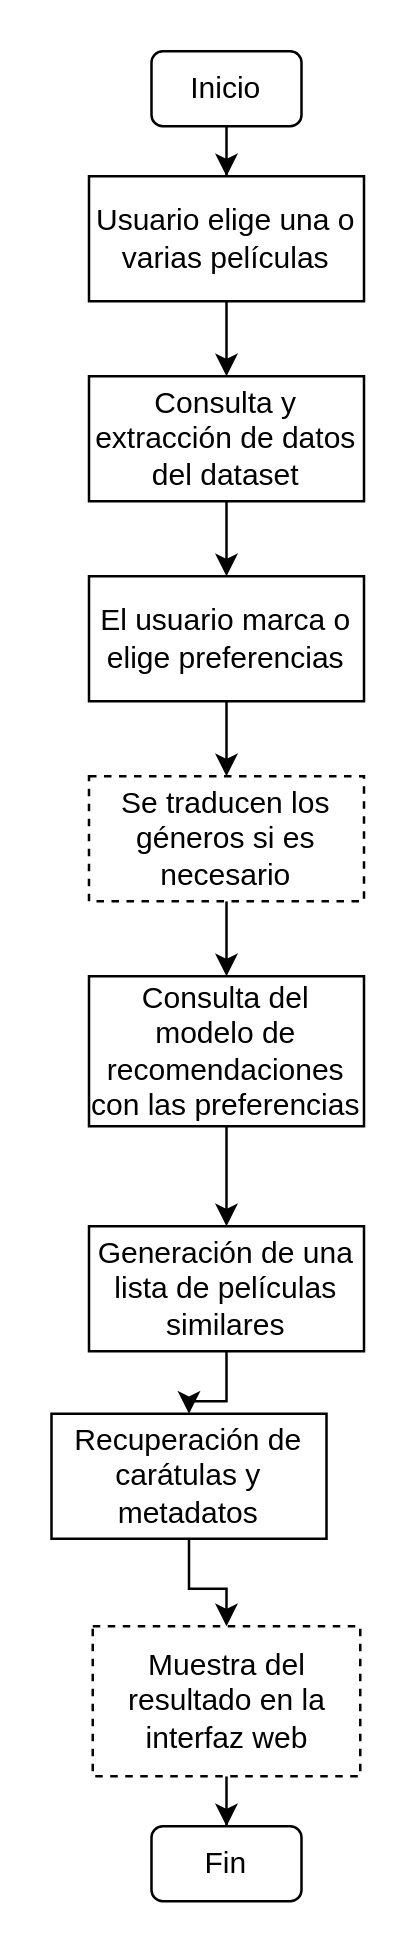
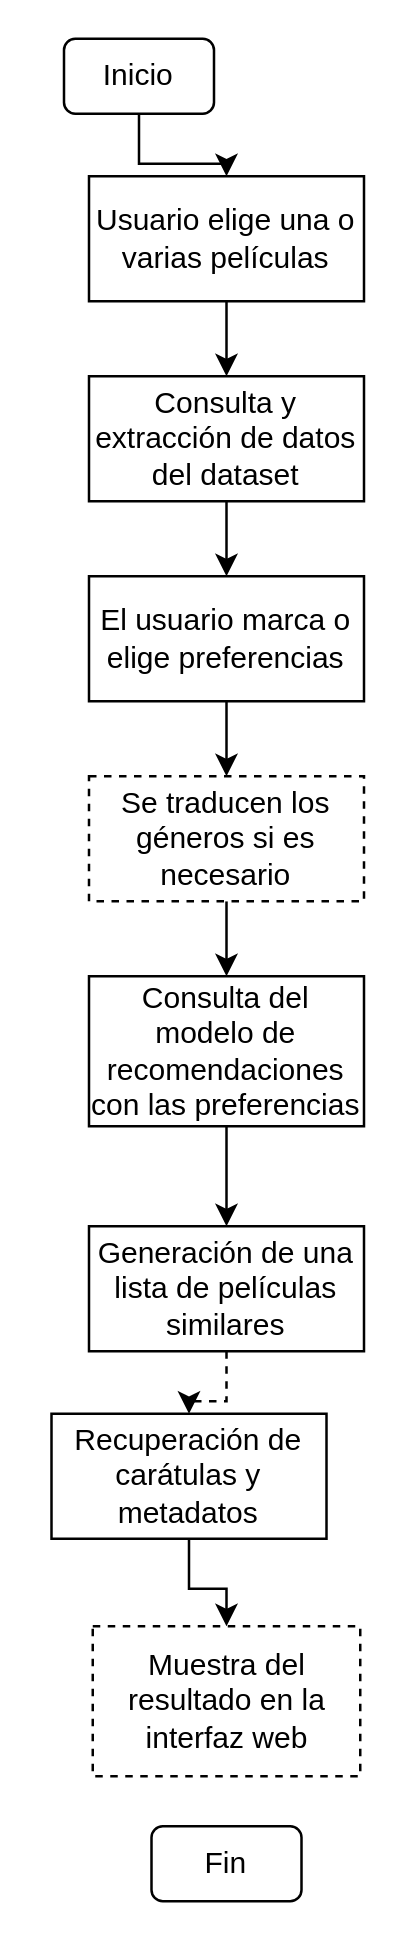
node "Inicio": moved (226, 89) -> (139, 76)
edge "Generación de una lista de películas similares" -> "Recuperación de carátulas y metadatos": style solid -> dashed
edge "Muestra del resultado en la interfaz web" -> "Fin": removed
